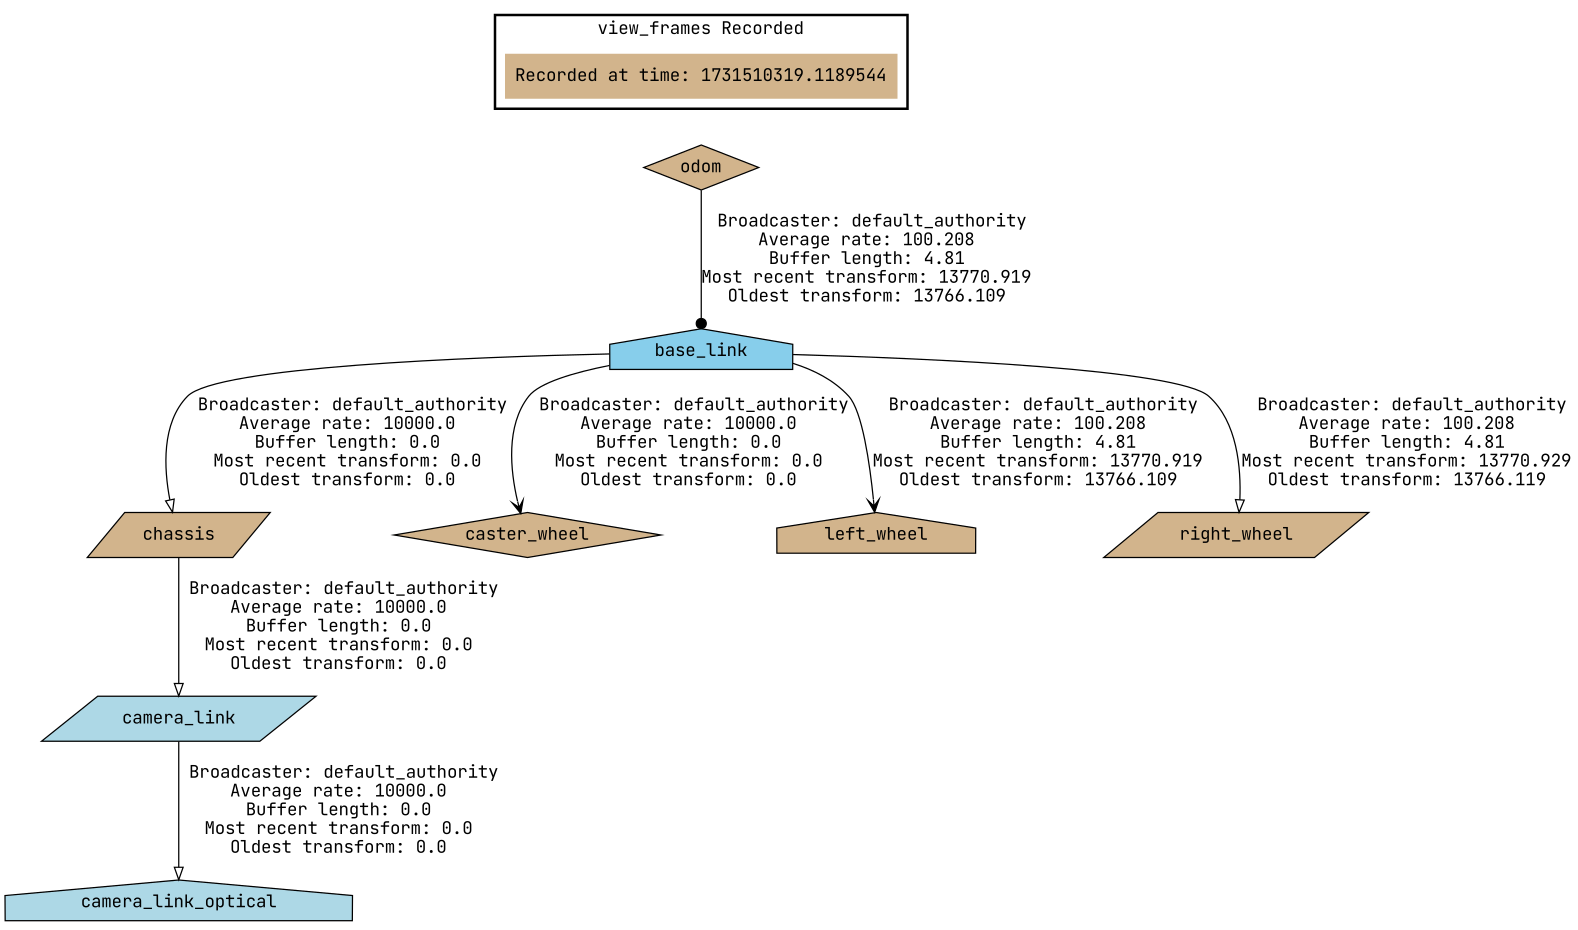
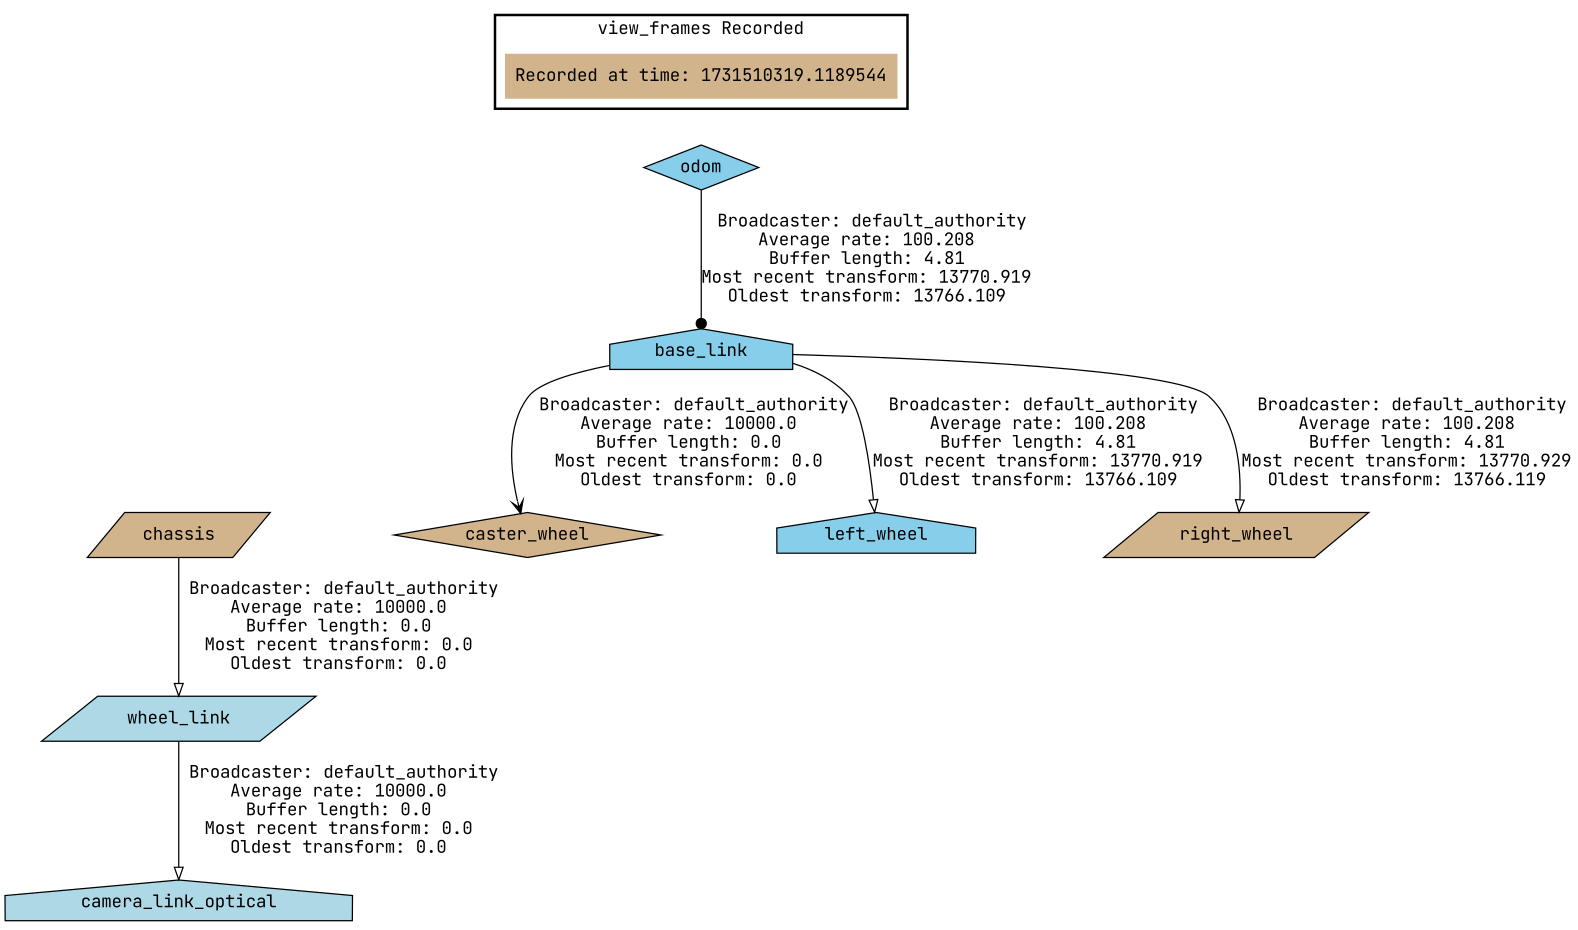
node "odom": fillcolor tan -> skyblue
edge "base_link" -> "chassis": removed, label "Broadcaster: default_authority Average rate: 10000.0 Buffer length: 0.0 Most recent transform: 0.0 Oldest transform: 0.0"
edge "base_link" -> "left_wheel": arrowhead vee -> onormal
node "left_wheel": fillcolor tan -> skyblue
node "camera_link": label "camera_link" -> "wheel_link"
